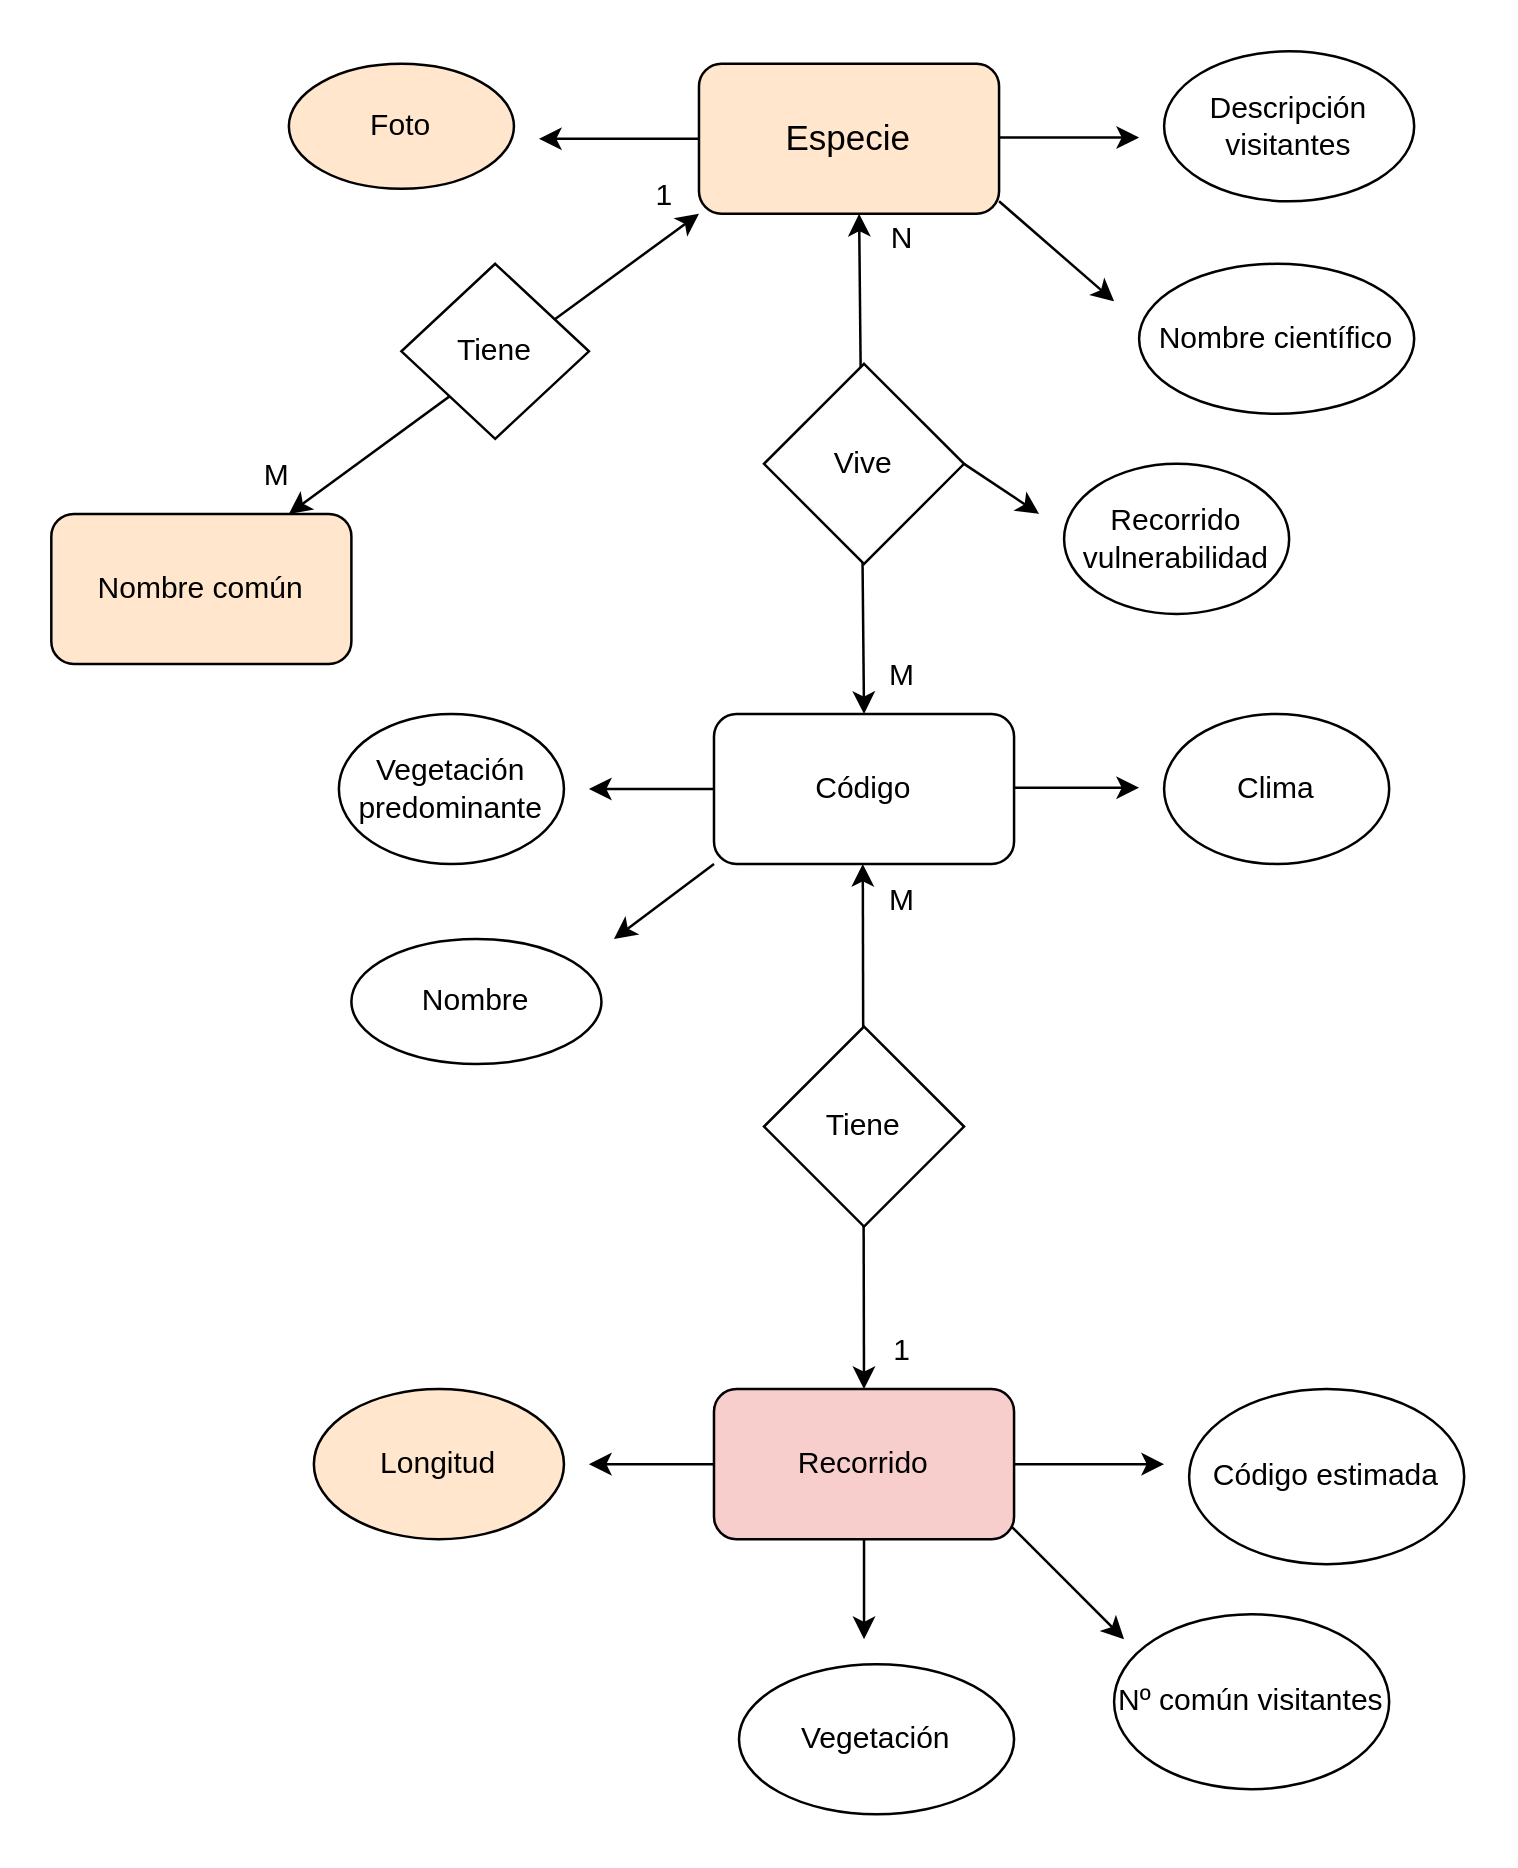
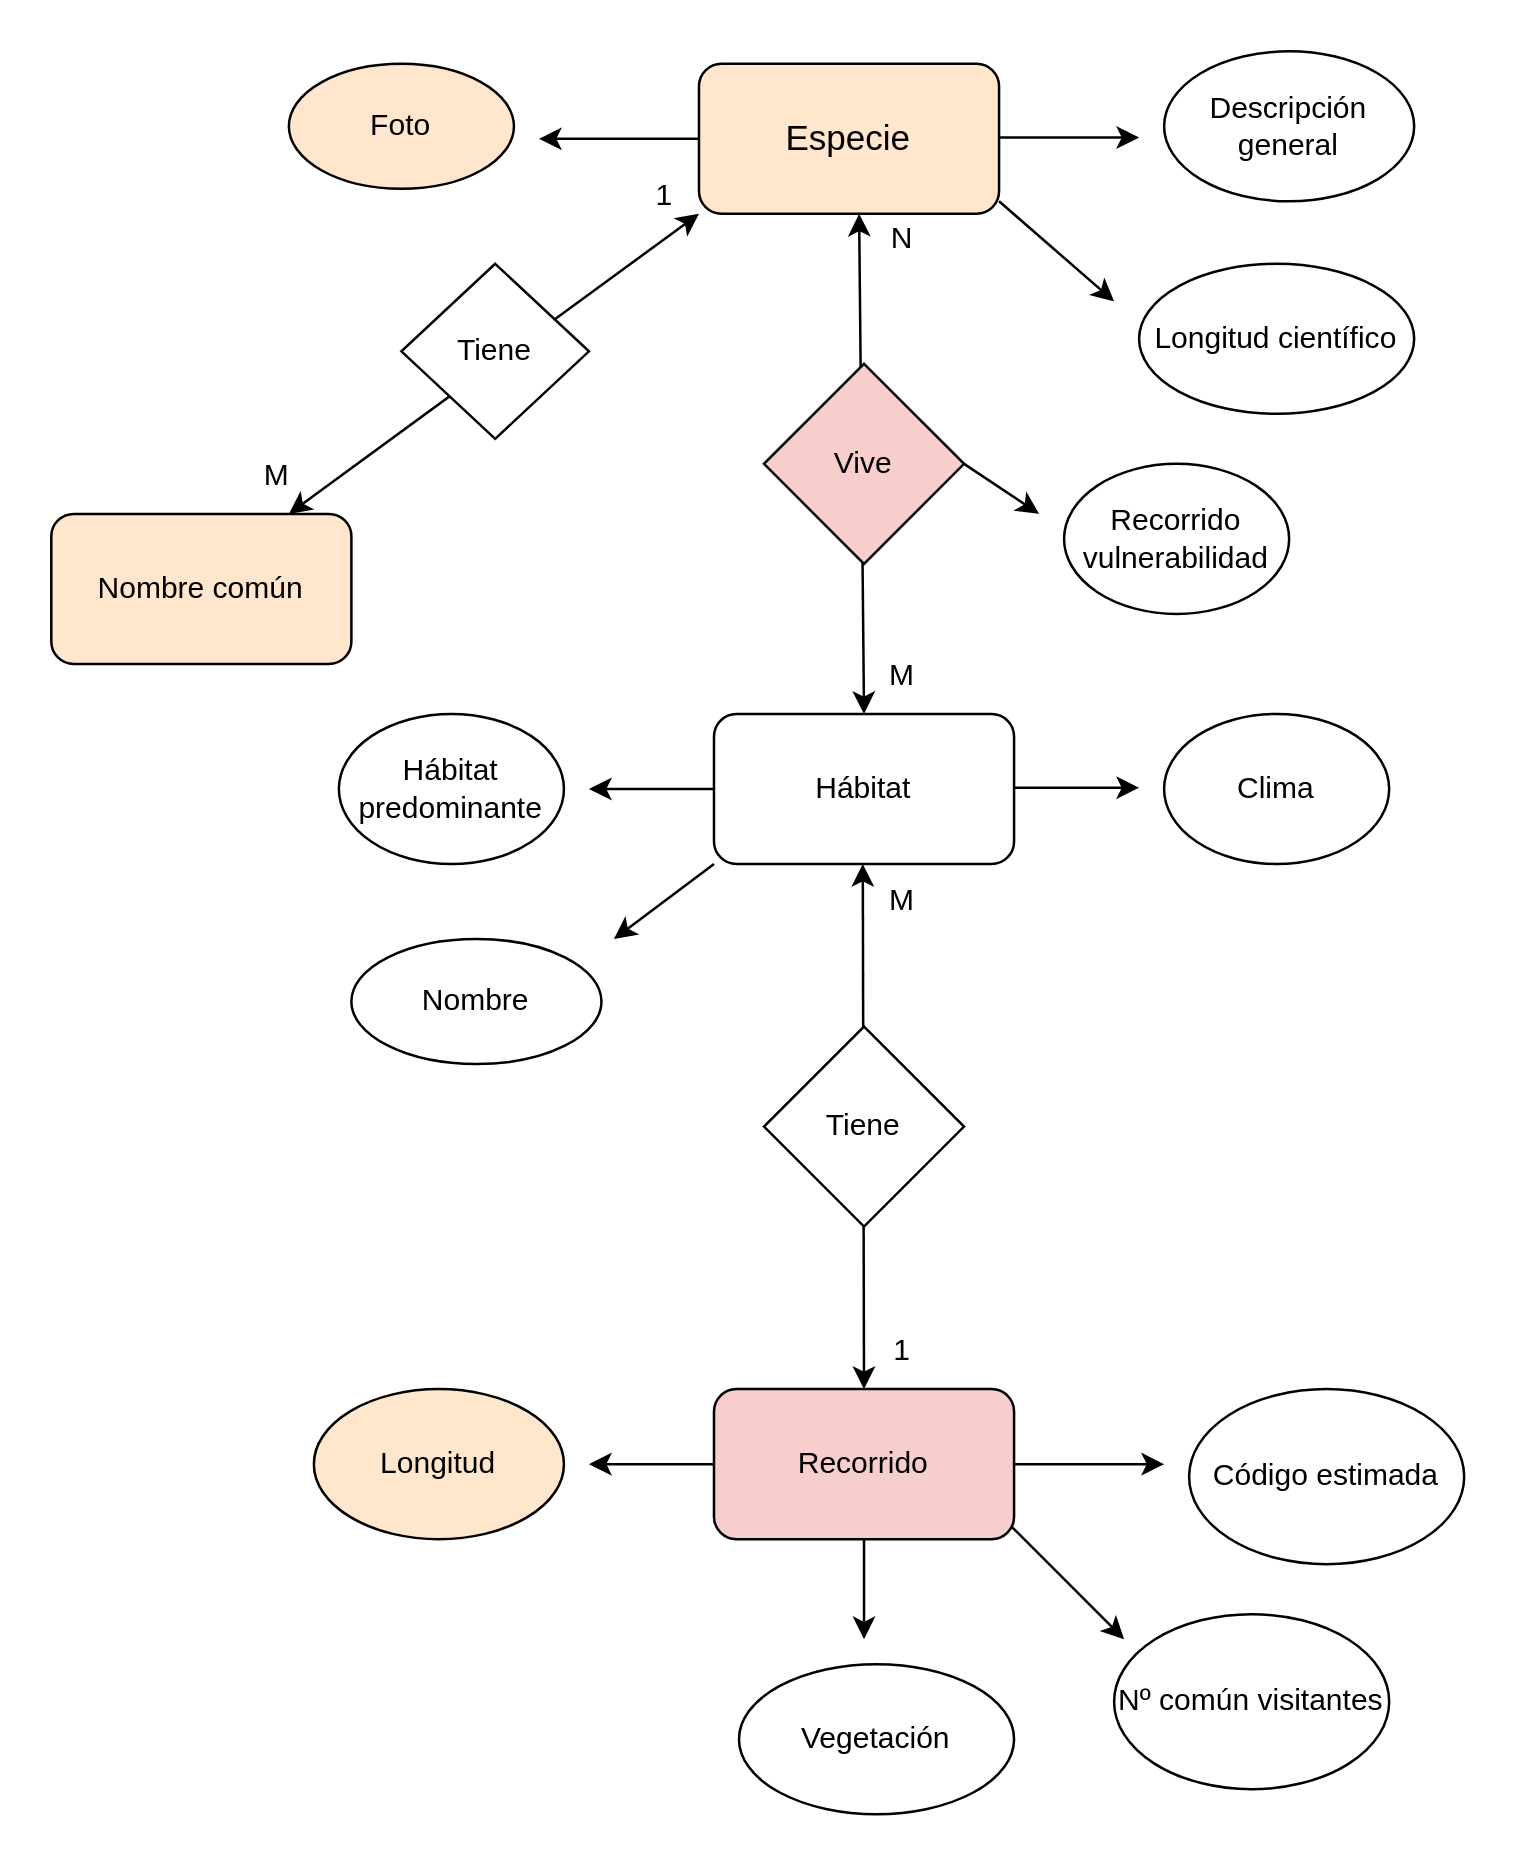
node "Descripción visitantes": label "Descripción visitantes" -> "Descripción general"
node "Nombre científico": label "Nombre científico" -> "Longitud científico"
node "Vive": fillcolor #ffffff -> #f8cecc
node "Vegetación predominante": label "Vegetación predominante" -> "Hábitat predominante"
node "Código": label "Código" -> "Hábitat"
